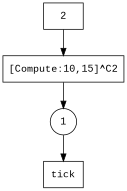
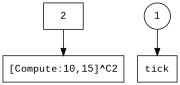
edge "[Compute:10,15]^C2" -> "1": removed
